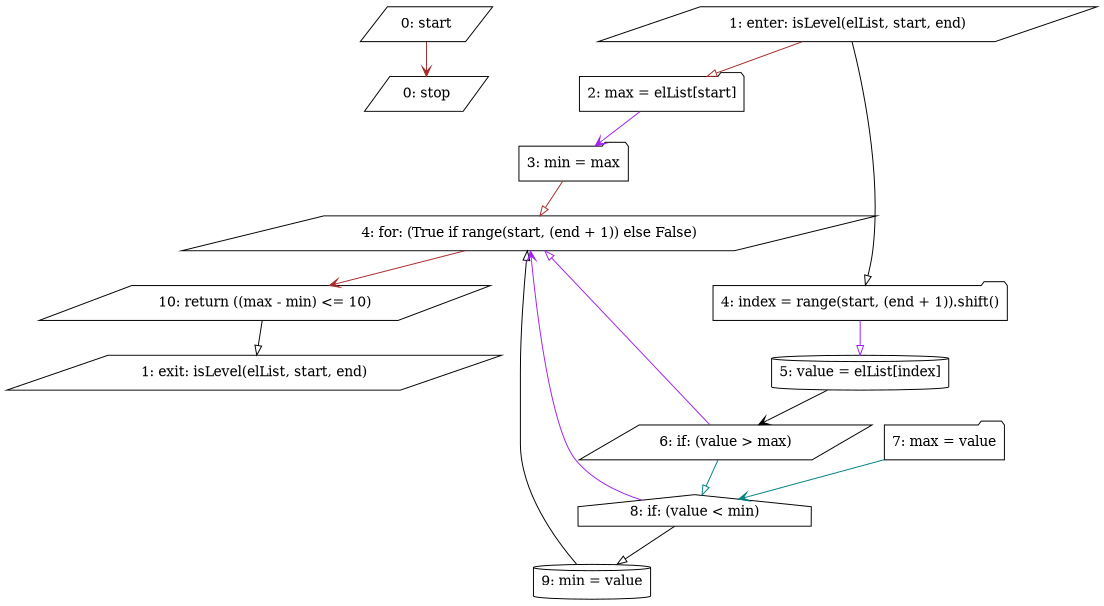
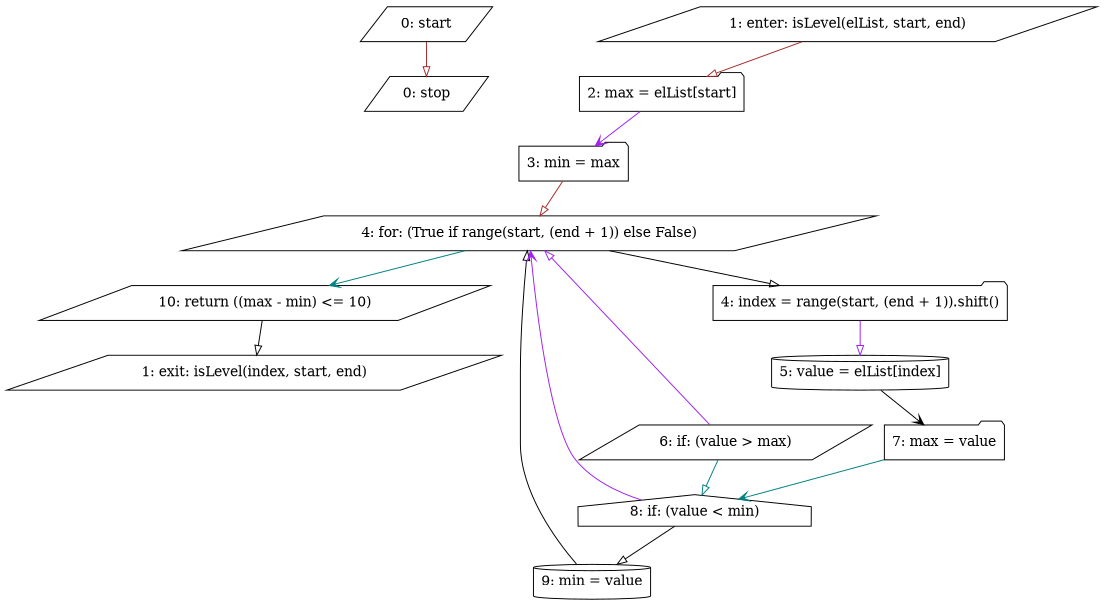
edge "0: start" -> "0: stop": arrowhead vee -> onormal
edge "1: enter: isLevel(elList, start, end)" -> "4: index = range(start, (end + 1)).shift()": now "4: for: (True if range(start, (end + 1)) else False)" -> "4: index = range(start, (end + 1)).shift()"
edge "4: for: (True if range(start, (end + 1)) else False)" -> "10: return ((max - min) <= 10)": color brown -> teal
node "1: exit: isLevel(elList, start, end)": label "1: exit: isLevel(elList, start, end)" -> "1: exit: isLevel(index, start, end)"
edge "5: value = elList[index]" -> "6: if: (value > max)": now "5: value = elList[index]" -> "7: max = value"
